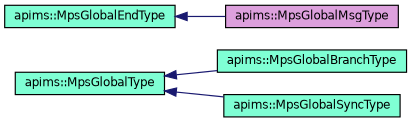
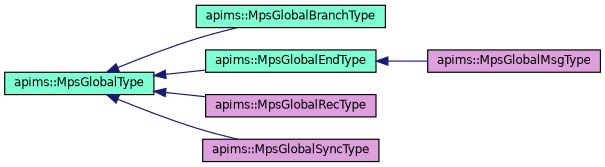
edge "apims::MpsGlobalEndType" -> "apims::MpsGlobalType": added
node "apims::MpsGlobalRecType": added
node "apims::MpsGlobalSyncType": fillcolor aquamarine -> plum
